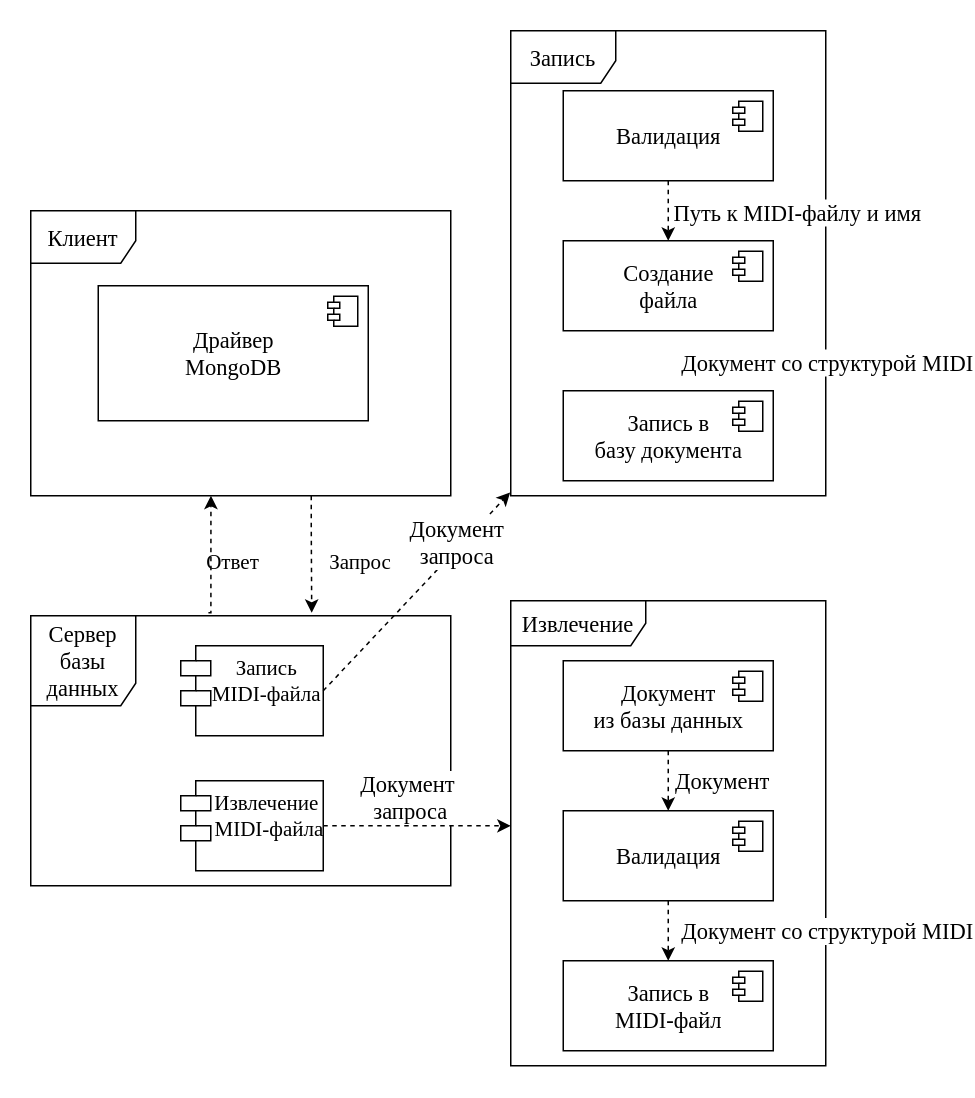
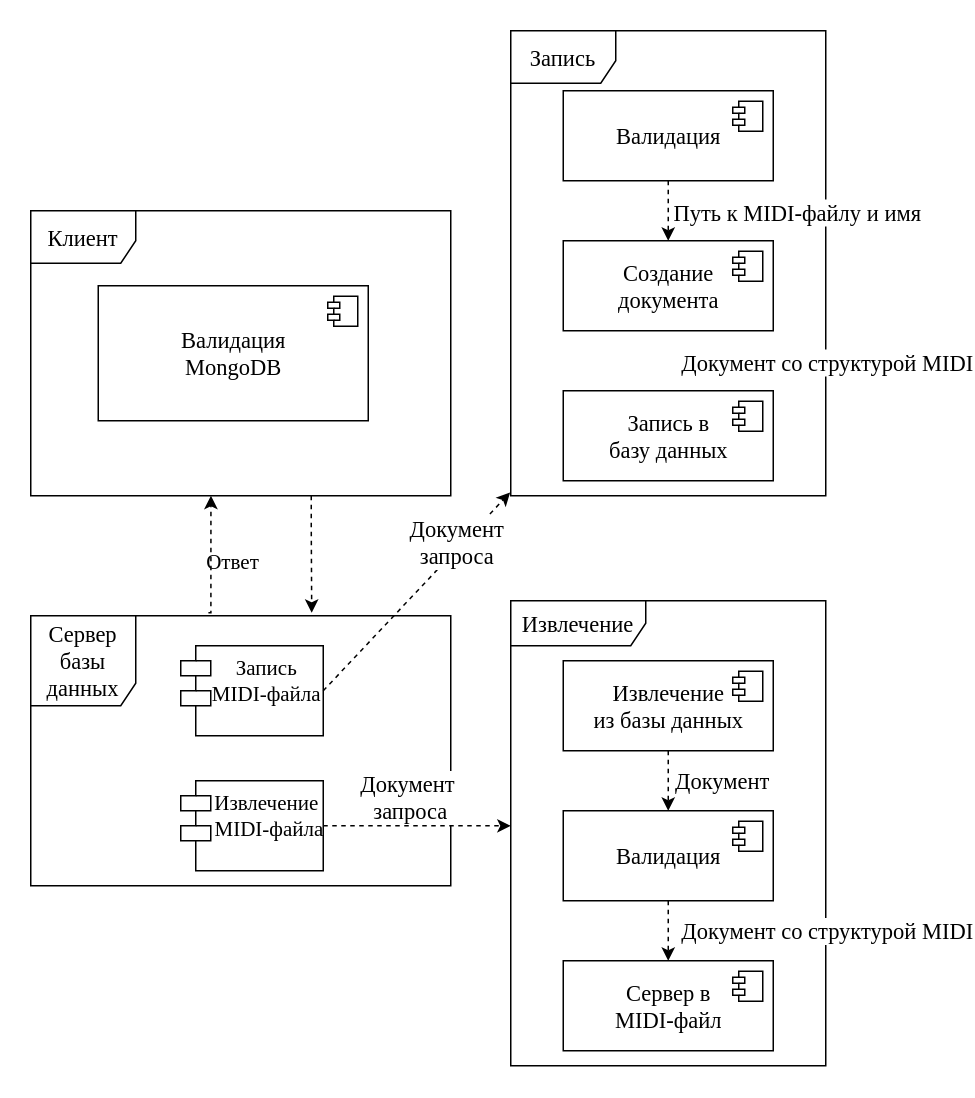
node "Создание файла": label "Создание файла" -> "Создание документа"
node "Драйвер MongoDB": label "Драйвер MongoDB" -> "Валидация MongoDB"
node "Запись в базу документа": label "Запись в базу документа" -> "Запись в базу данных"
node "Запрос": removed
node "Документ из базы данных": label "Документ из базы данных" -> "Извлечение из базы данных"
node "Запись в MIDI-файл": label "Запись в MIDI-файл" -> "Сервер в MIDI-файл"
